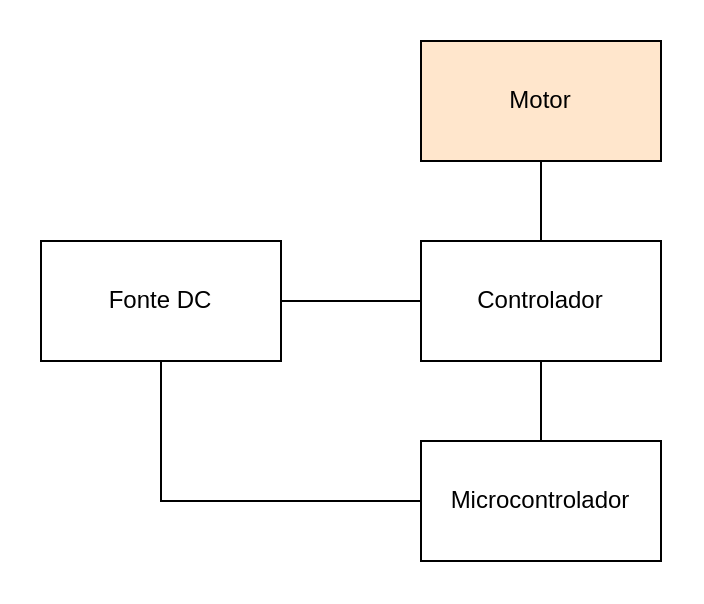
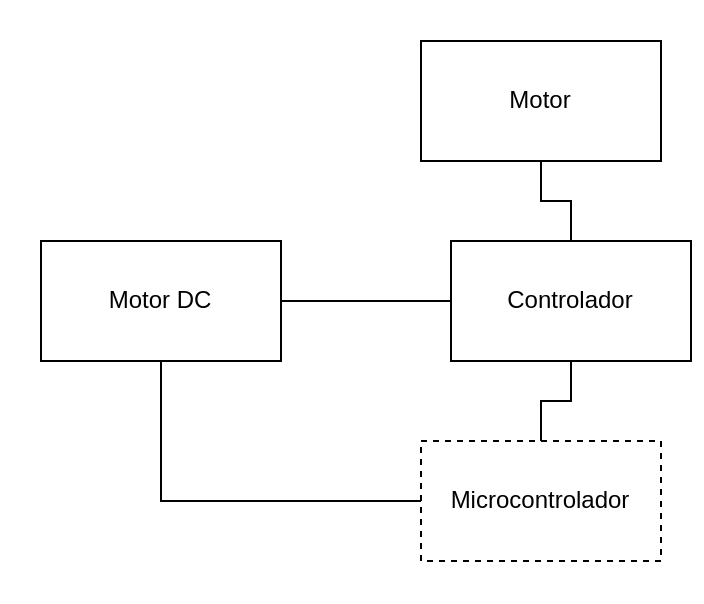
node "Motor": fillcolor #ffe6cc -> #ffffff
node "Fonte DC": label "Fonte DC" -> "Motor DC"
node "Controlador": moved (541, 301) -> (571, 301)
node "Microcontrolador": style solid -> dashed
